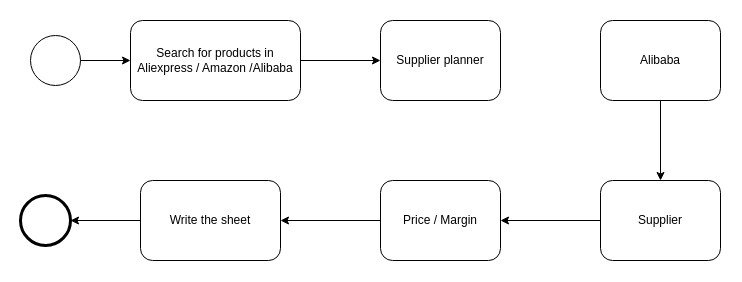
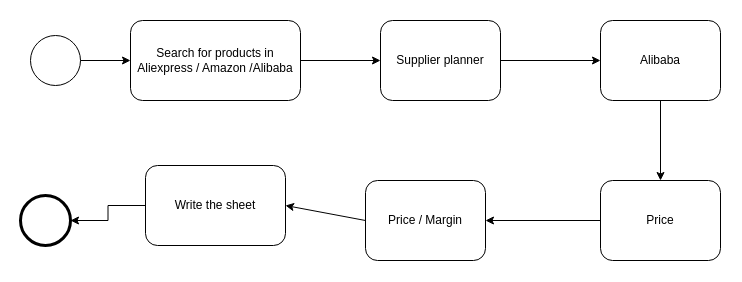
edge "Supplier planner" -> "Alibaba": added
node "Write the sheet": moved (211, 221) -> (216, 206)
node "Price / Margin": moved (441, 221) -> (426, 221)
node "Supplier": label "Supplier" -> "Price"
